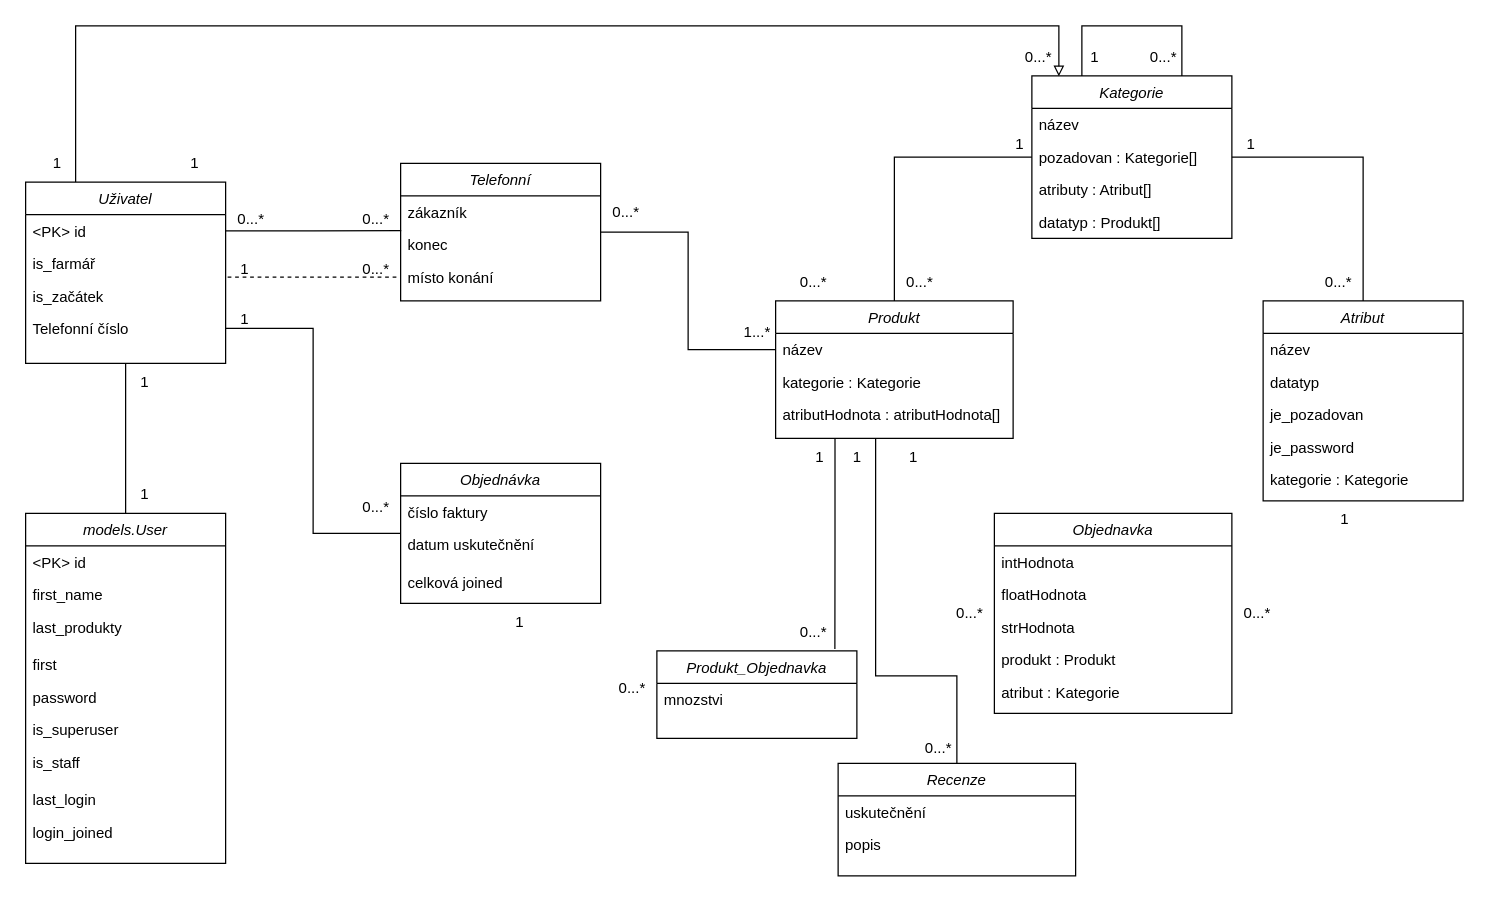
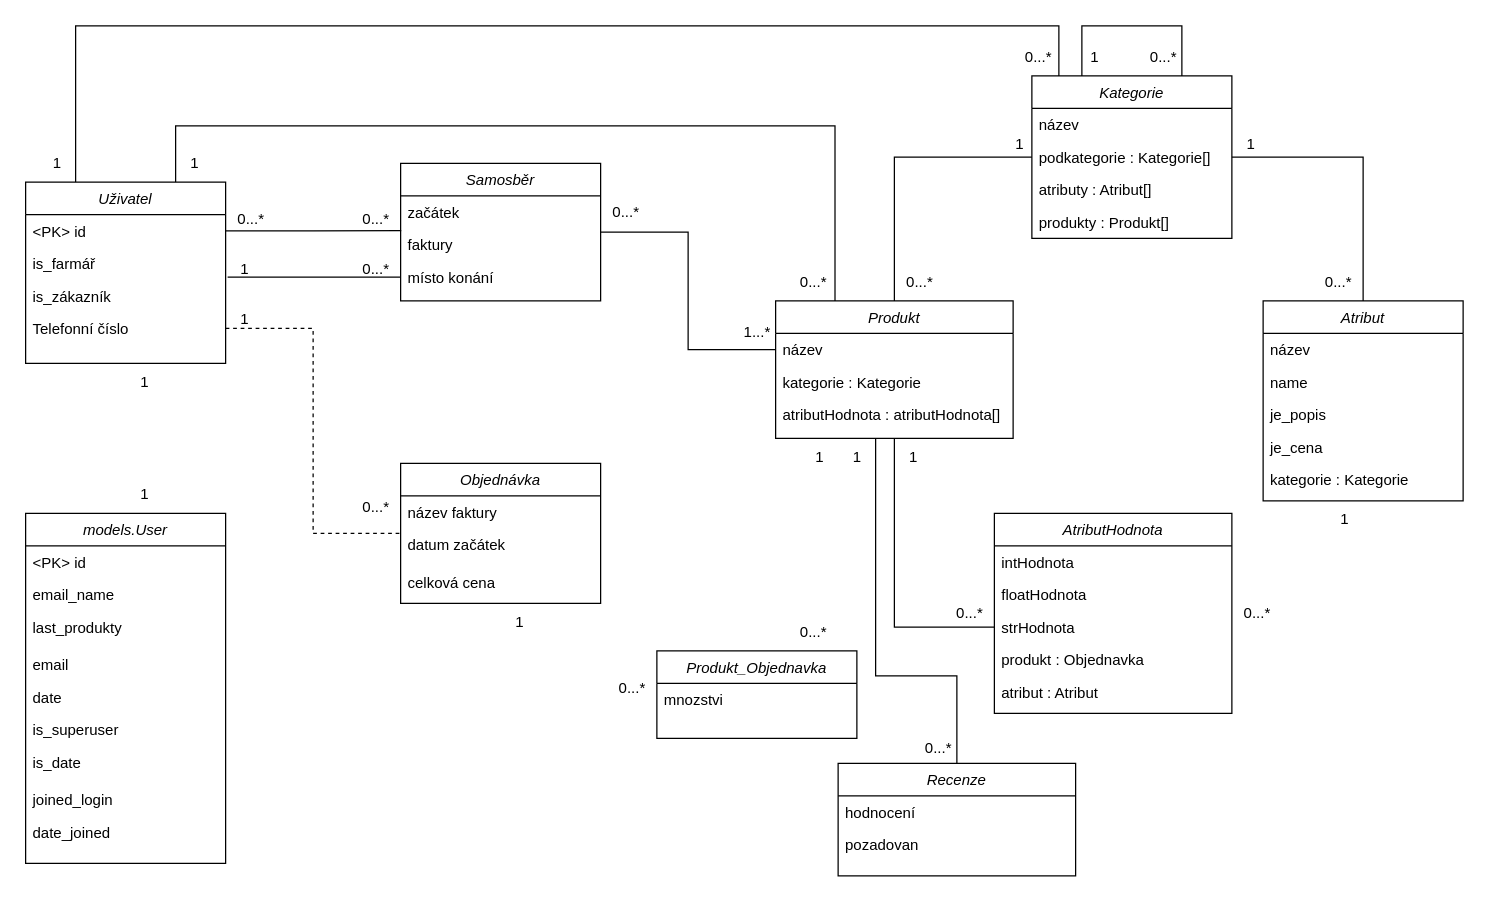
edge "Uživatel" -> "Kategorie": arrowhead block -> none
edge "Uživatel" -- "Produkt": added
node "pozadovan : Kategorie[]": label "pozadovan : Kategorie[]" -> "podkategorie : Kategorie[]"
node "Telefonní": label "Telefonní" -> "Samosběr"
node "zákazník": label "zákazník" -> "začátek"
node "datatyp : Produkt[]": label "datatyp : Produkt[]" -> "produkty : Produkt[]"
node "konec": label "konec" -> "faktury"
edge "is_farmář" -- "místo konání": style dashed -> solid
node "is_začátek": label "is_začátek" -> "is_zákazník"
node "datatyp": label "datatyp" -> "name"
node "je_pozadovan": label "je_pozadovan" -> "je_popis"
edge "Telefonní číslo" -- "Objednávka": style solid -> dashed
edge "Uživatel" -- "models.User": removed
node "je_password": label "je_password" -> "je_cena"
node "číslo faktury": label "číslo faktury" -> "název faktury"
node "Objednavka": label "Objednavka" -> "AtributHodnota"
edge "Produkt" -- "Produkt_Objednavka": removed
node "datum uskutečnění": label "datum uskutečnění" -> "datum začátek"
node "celková joined": label "celková joined" -> "celková cena"
edge "Produkt" -- "strHodnota": added
node "first_name": label "first_name" -> "email_name"
node "produkt : Produkt": label "produkt : Produkt" -> "produkt : Objednavka"
node "first": label "first" -> "email"
node "atribut : Kategorie": label "atribut : Kategorie" -> "atribut : Atribut"
node "password": label "password" -> "date"
node "is_staff": label "is_staff" -> "is_date"
node "last_login": label "last_login" -> "joined_login"
node "uskutečnění": label "uskutečnění" -> "hodnocení"
node "login_joined": label "login_joined" -> "date_joined"
node "popis": label "popis" -> "pozadovan"
